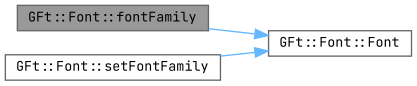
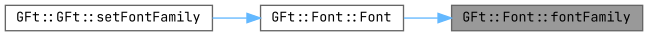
edge "GFt::Font::fontFamily" -> "GFt::Font::Font": reversed
node "GFt::Font::setFontFamily": label "GFt::Font::setFontFamily" -> "GFt::GFt::setFontFamily"
